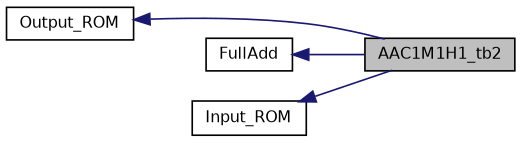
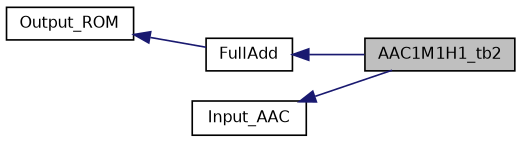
edge "AAC1M1H1_tb2" -> "Output_ROM": now "FullAdd" -> "Output_ROM"
node "Input_ROM": label "Input_ROM" -> "Input_AAC"
